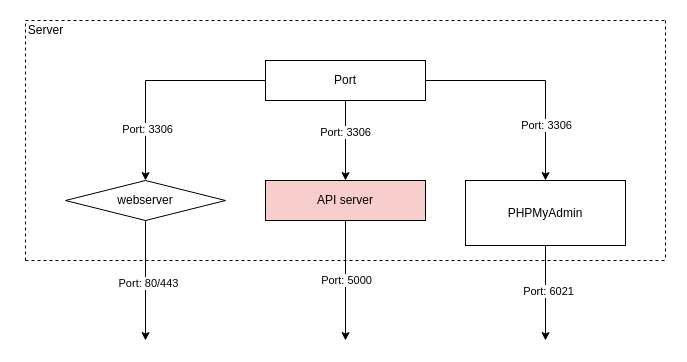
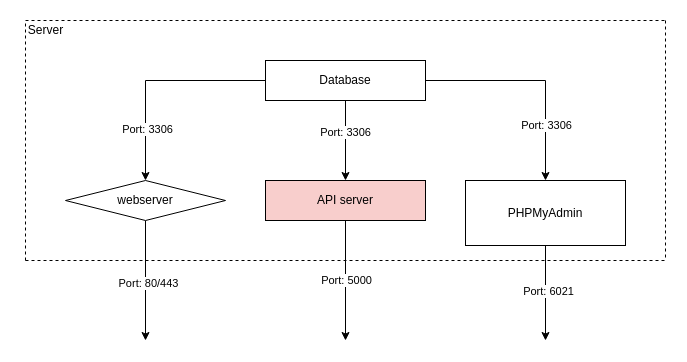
node "Port": label "Port" -> "Database"
